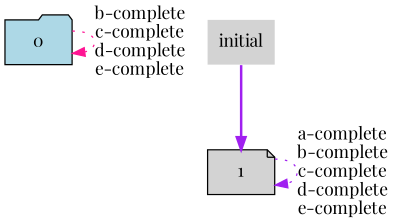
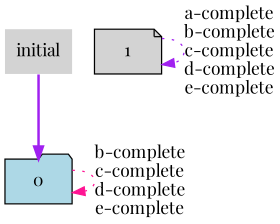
edge "initial" -> "1": now "initial" -> "0"
